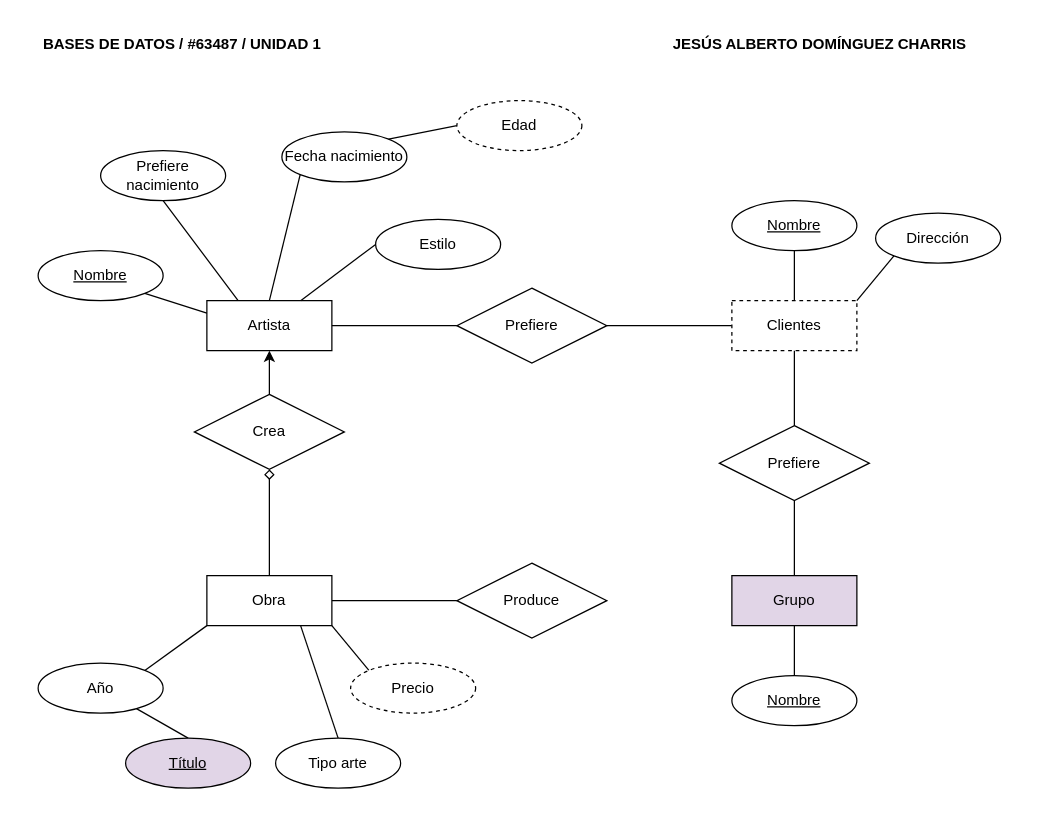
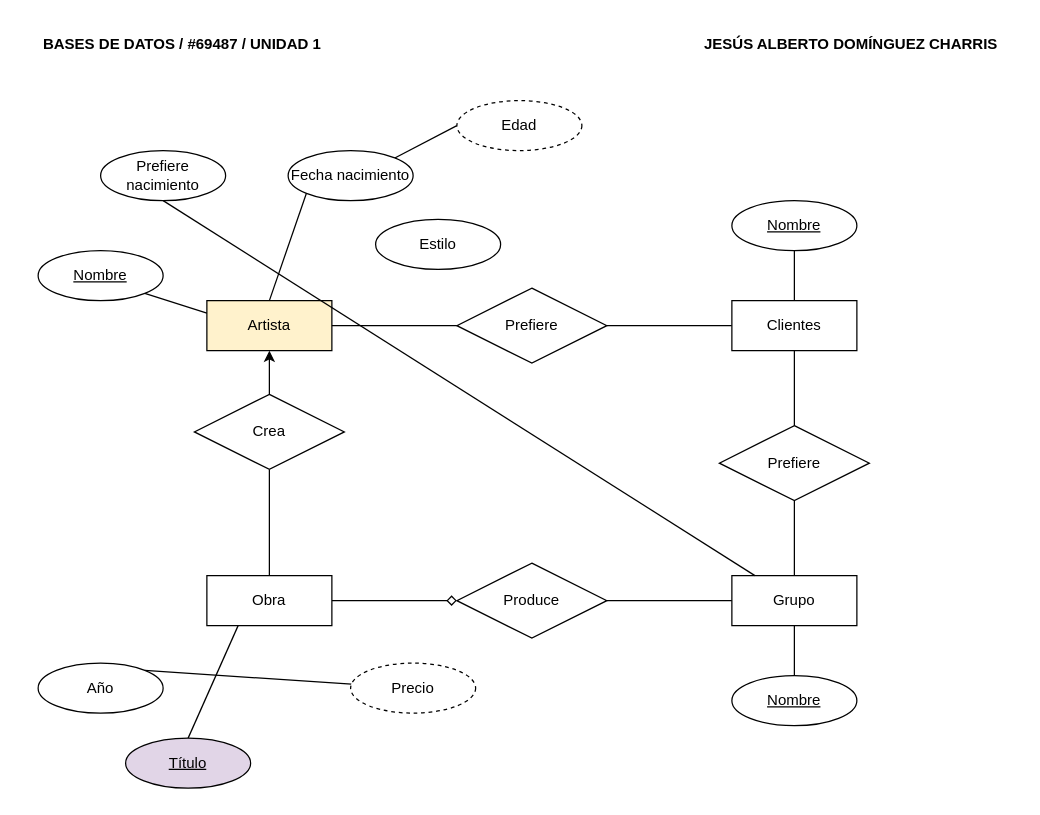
node "BASES DE DATOS / #63487 / UNIDAD 1": label "BASES DE DATOS / #63487 / UNIDAD 1" -> "BASES DE DATOS / #69487 / UNIDAD 1"
node "JESÚS ALBERTO DOMÍNGUEZ CHARRIS": moved (819, 44) -> (851, 44)
node "Fecha nacimiento": moved (344, 157) -> (351, 176)
node "Dirección": removed
edge "Prefiere nacimiento" -- "Artista": now "Prefiere nacimiento" -- "Grupo"
edge "Estilo" -- "Artista": removed
edge "Dirección" -- "Clientes": removed
node "Artista": fillcolor #ffffff -> #fff2cc
node "Clientes": style dashed -> solid
edge "Obra" -> "Crea": arrowhead diamond -> none
edge "Obra" -- "Produce": arrowhead none -> diamond
edge "Produce" -- "Grupo": added
node "Grupo": fillcolor #e1d5e7 -> #ffffff
edge "Obra" -- "Año": now "Precio" -- "Año"
edge "Obra" -- "Precio": removed
edge "Obra" -- "Tipo arte": removed
edge "Año" -- "Título": now "Obra" -- "Título"
node "Tipo arte": removed
